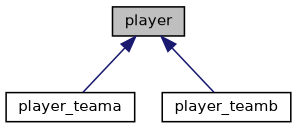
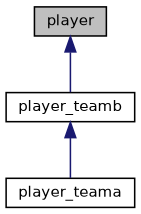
edge "player_teama" -> "player": now "player_teama" -> "player_teamb"
